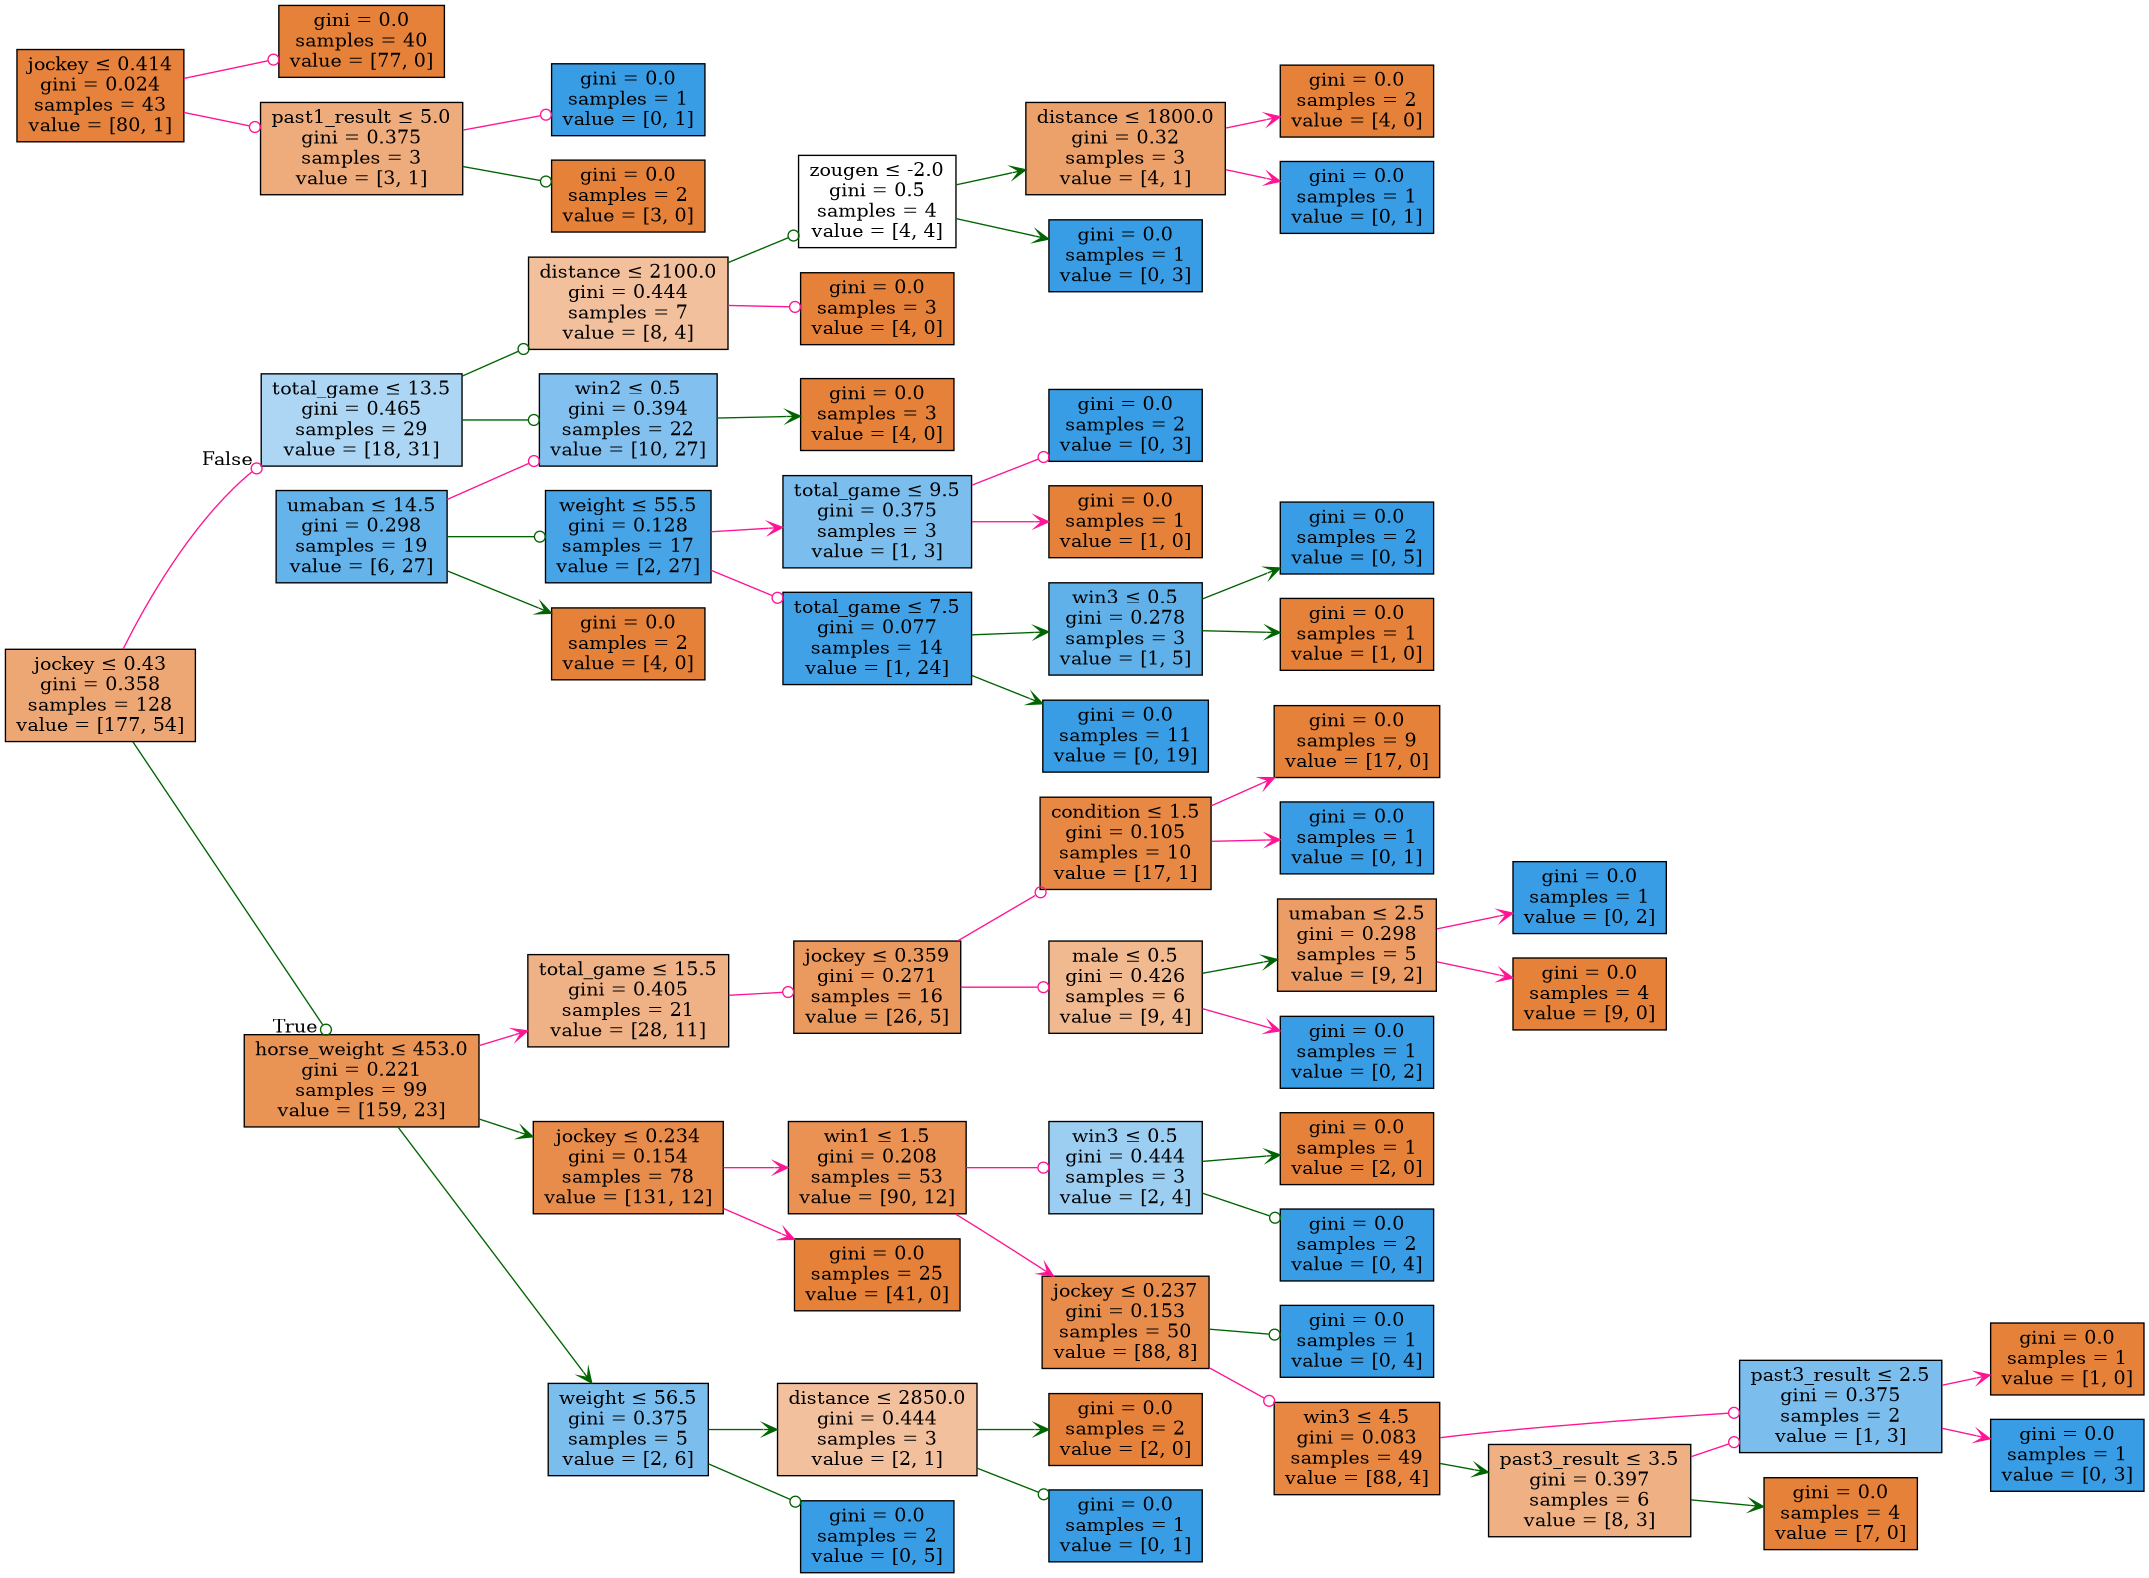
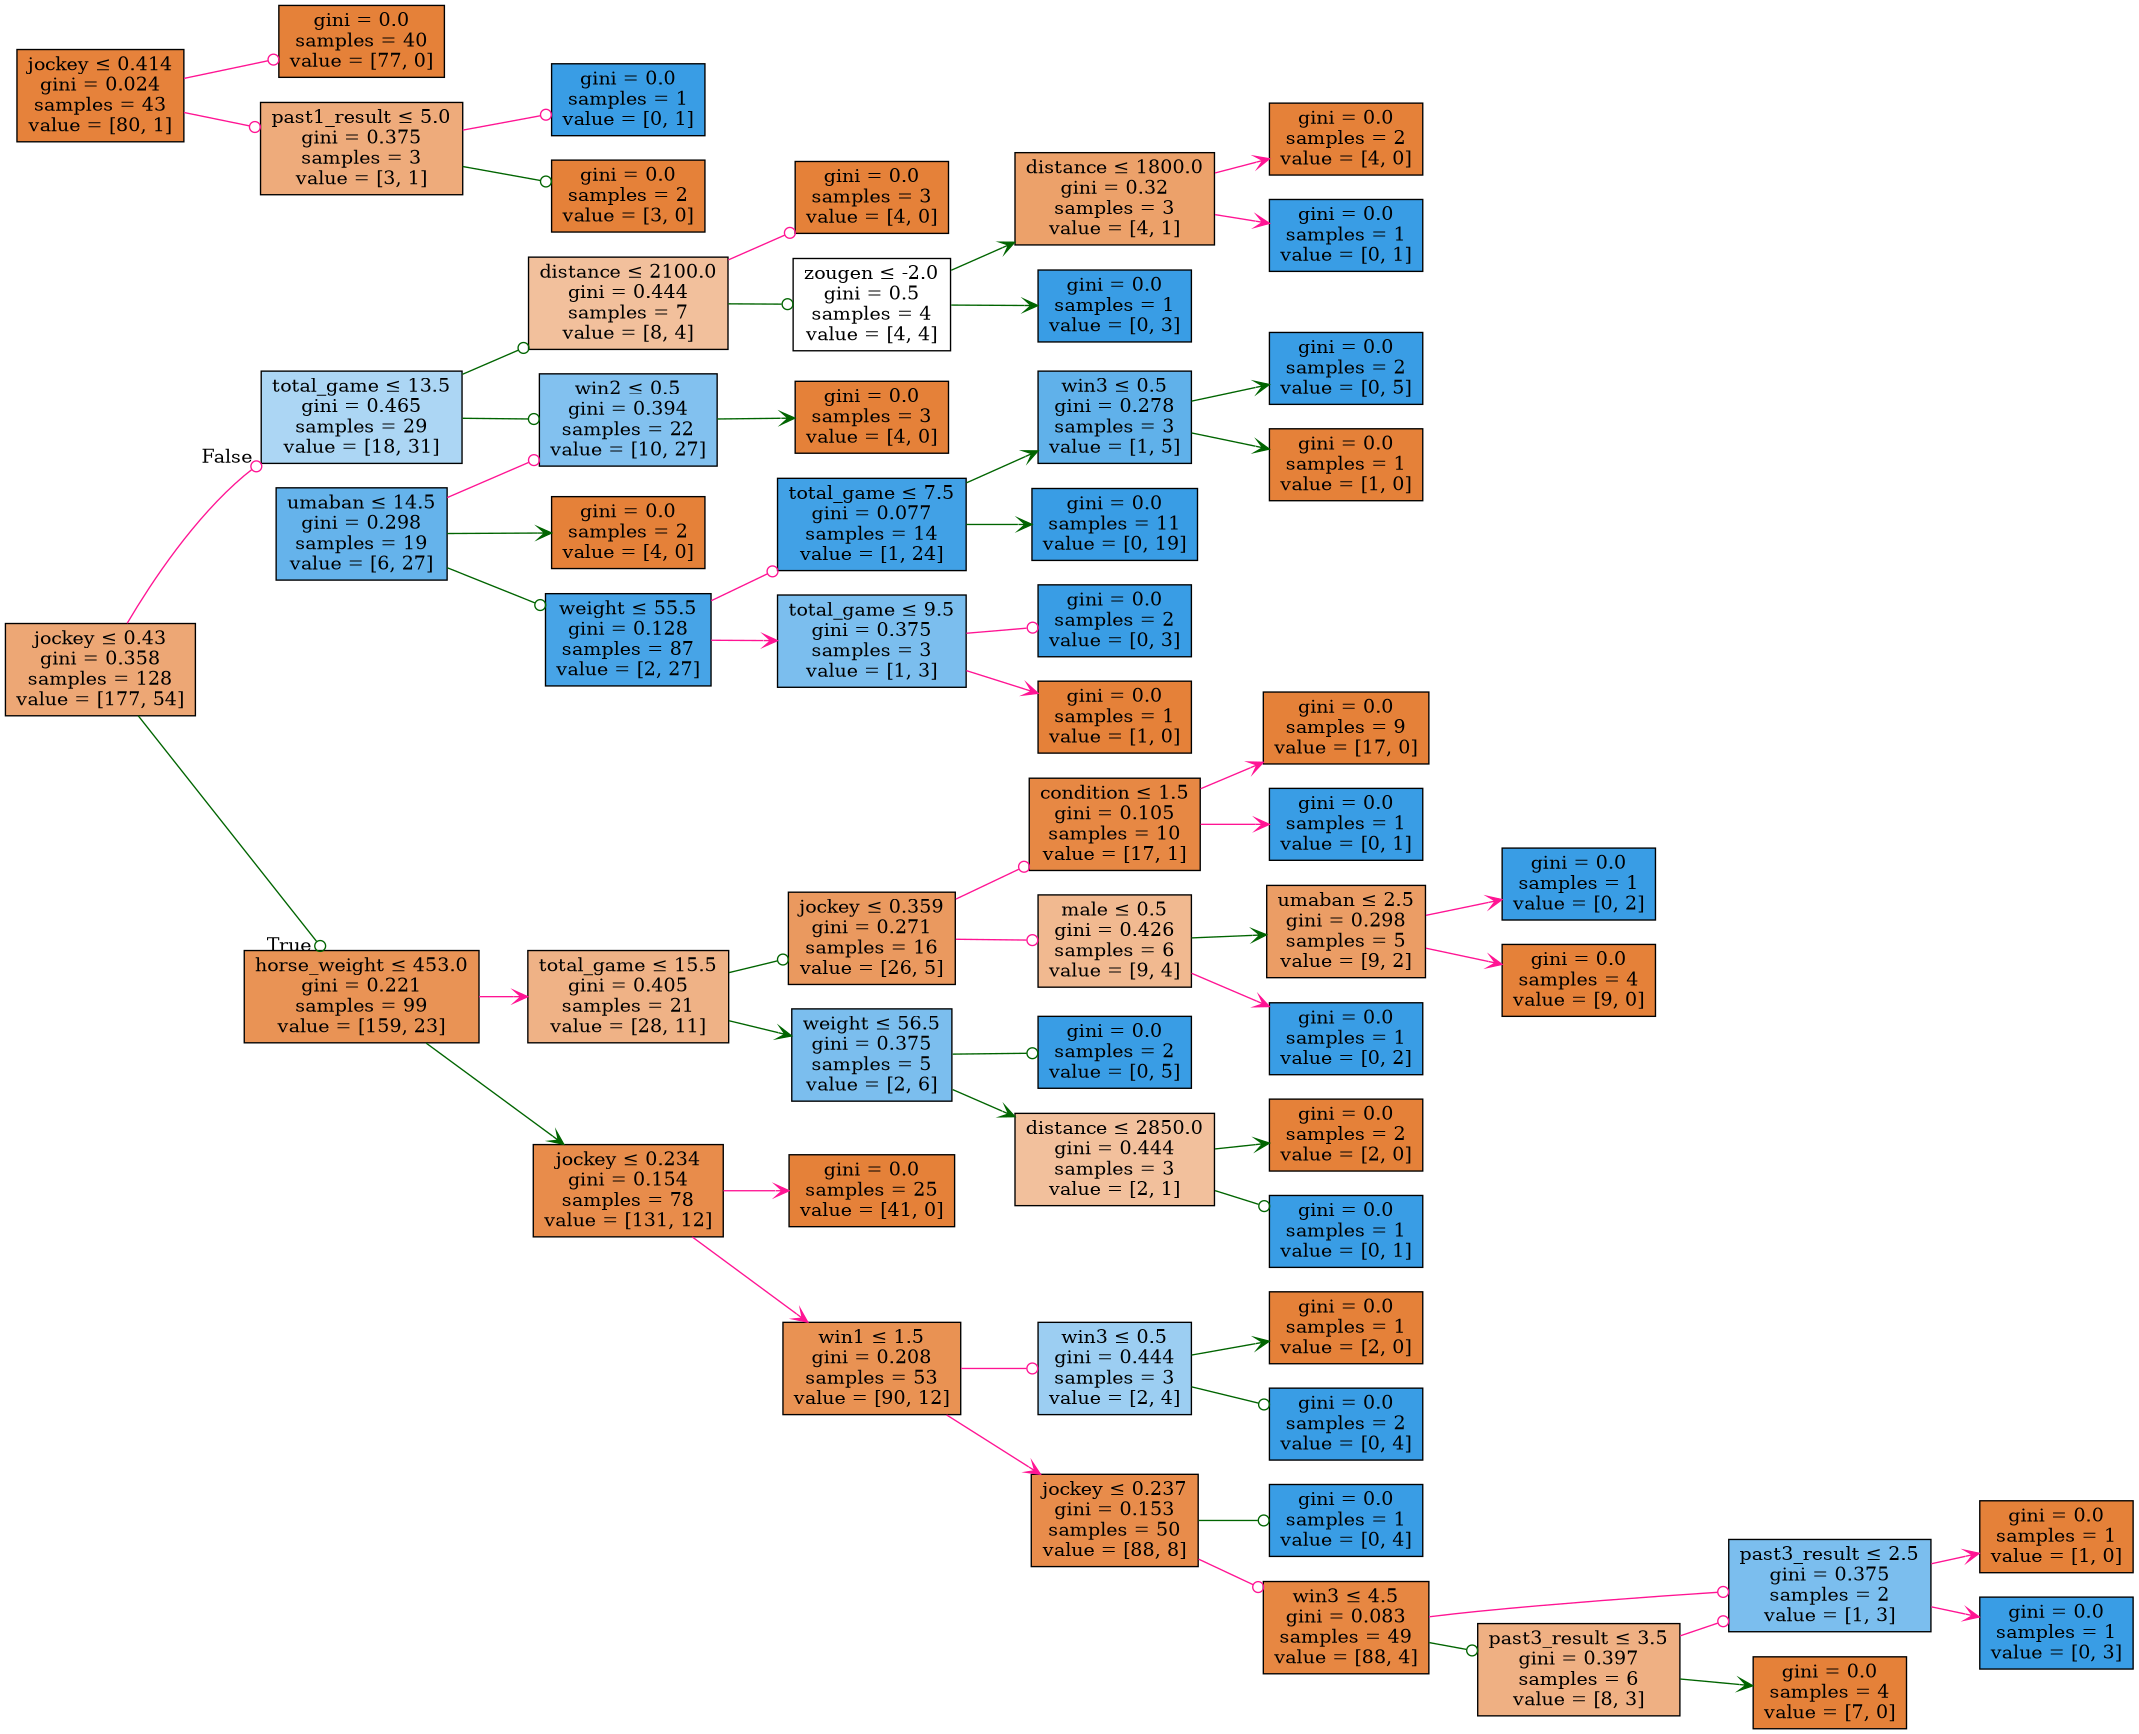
node "weight ≤ 55.5": text "samples = 17" -> "samples = 87"
edge "total_game ≤ 15.5" -> "jockey ≤ 0.359": color deeppink -> darkgreen
edge "horse_weight ≤ 453.0" -> "weight ≤ 56.5": now "total_game ≤ 15.5" -> "weight ≤ 56.5"
edge "win3 ≤ 4.5" -> "past3_result ≤ 3.5": arrowhead vee -> odot
